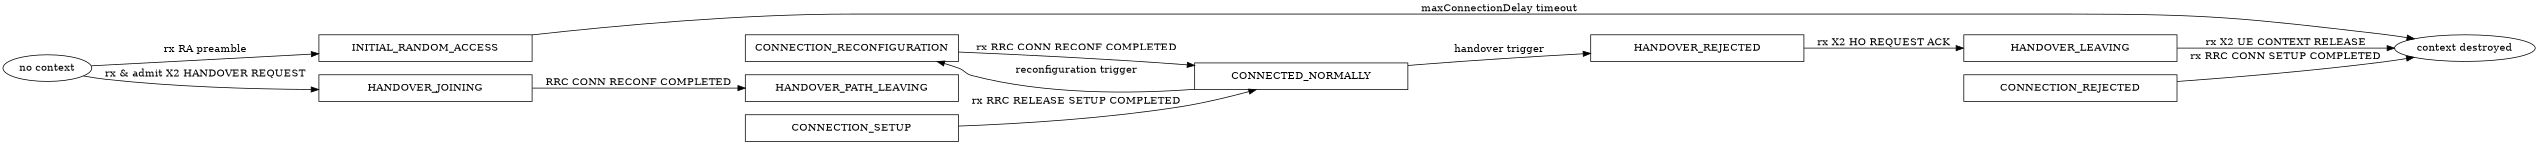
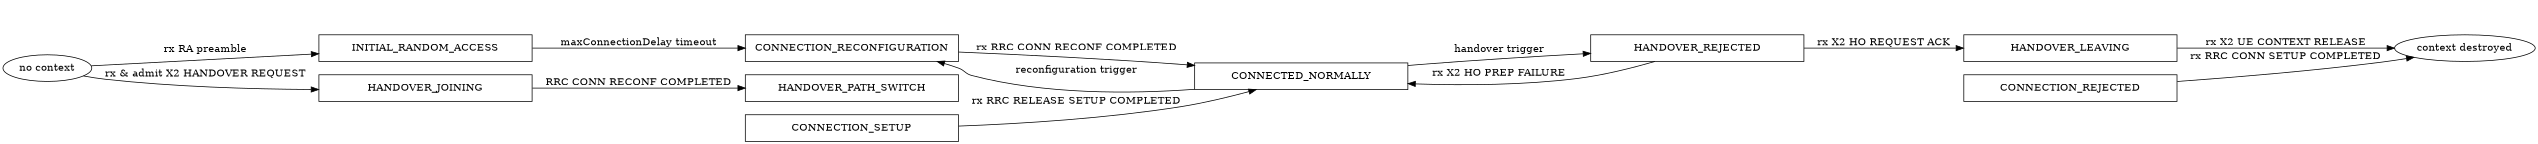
edge "INITIAL_RANDOM_ACCESS" -> "context destroyed": now "INITIAL_RANDOM_ACCESS" -> "CONNECTION_RECONFIGURATION"
edge "HANDOVER_REJECTED" -> "CONNECTED_NORMALLY": added, label "rx X2 HO PREP FAILURE"
node "HANDOVER_PATH_LEAVING": label "HANDOVER_PATH_LEAVING" -> "HANDOVER_PATH_SWITCH"
